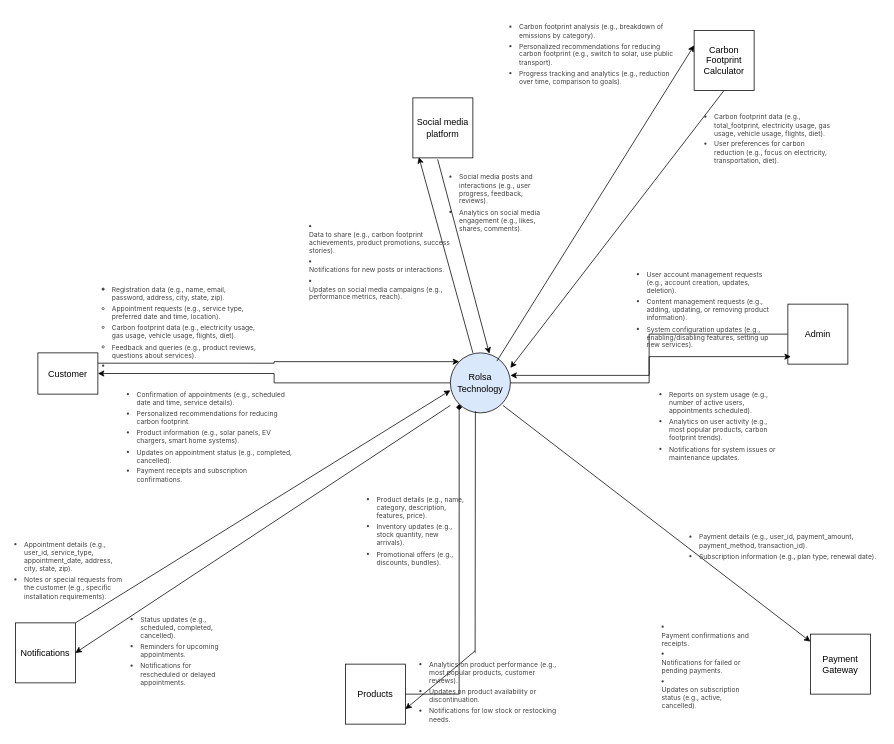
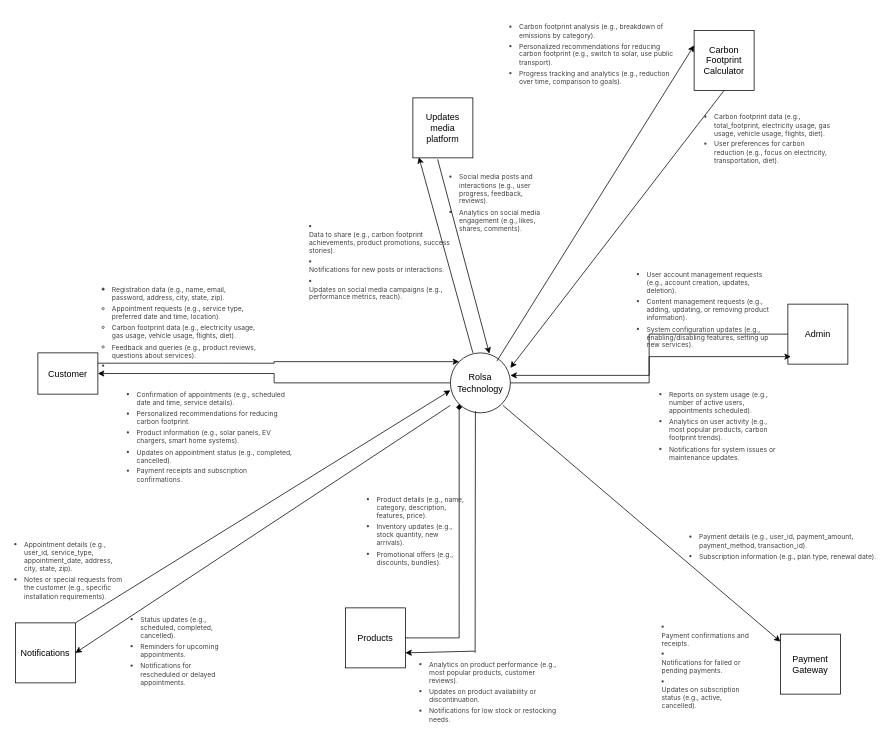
node "Social media platform": label "Social media platform" -> "Updates media platform"
node "Rolsa Technology": fillcolor #dae8fc -> #ffffff
node "Payment Gateway": moved (840, 664) -> (810, 664)
node "Products": moved (375, 694) -> (375, 638)
